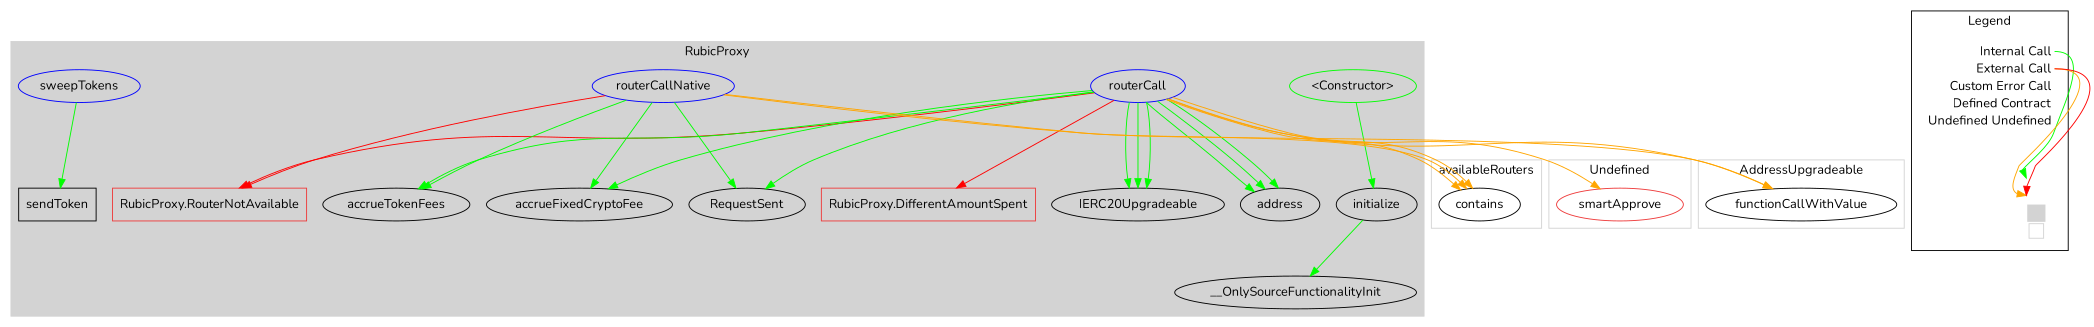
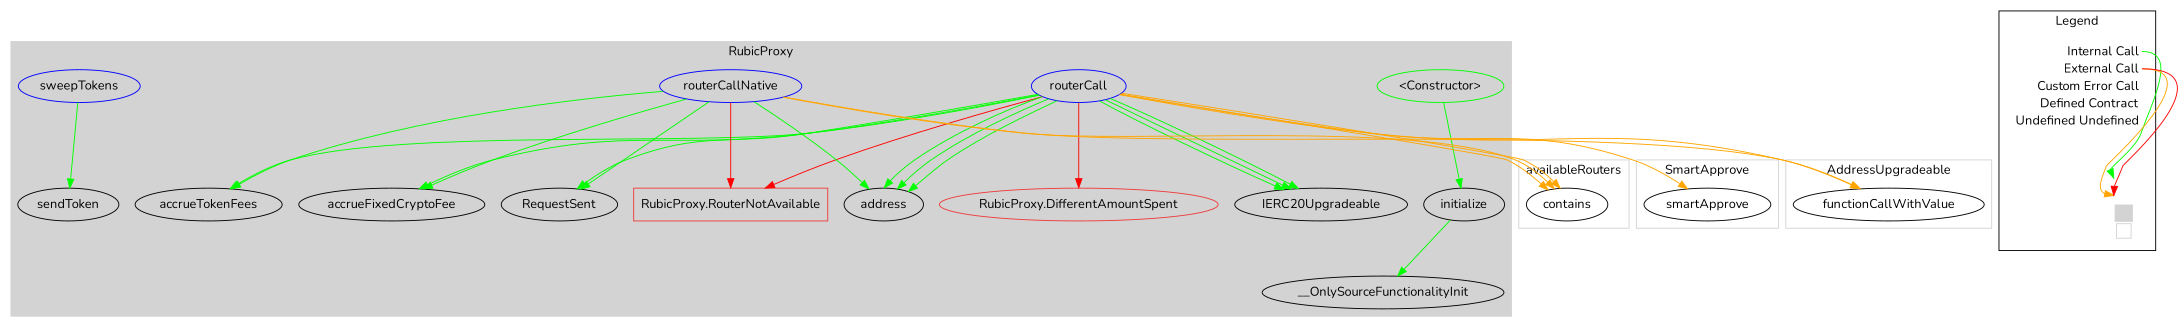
edge "routerCallNative" -> "address": added
cluster "Undefined": label "Undefined" -> "SmartApprove"
node "sendToken": shape box -> ellipse
node "RubicProxy.DifferentAmountSpent": shape box -> ellipse
node "smartApprove": color brown2 -> black
